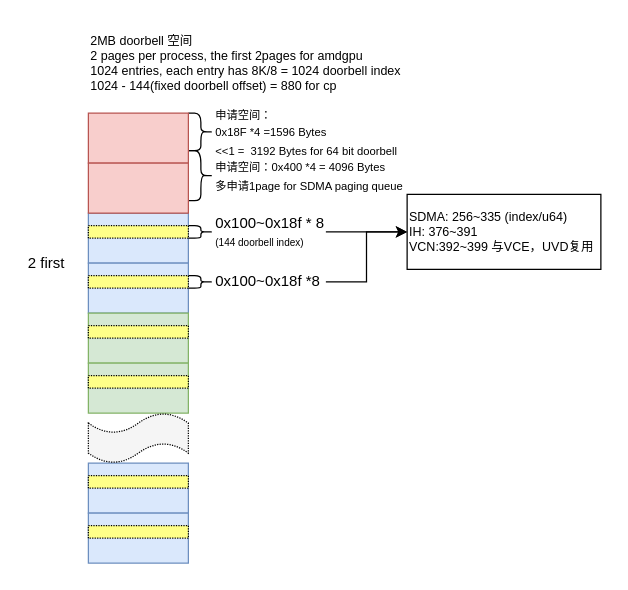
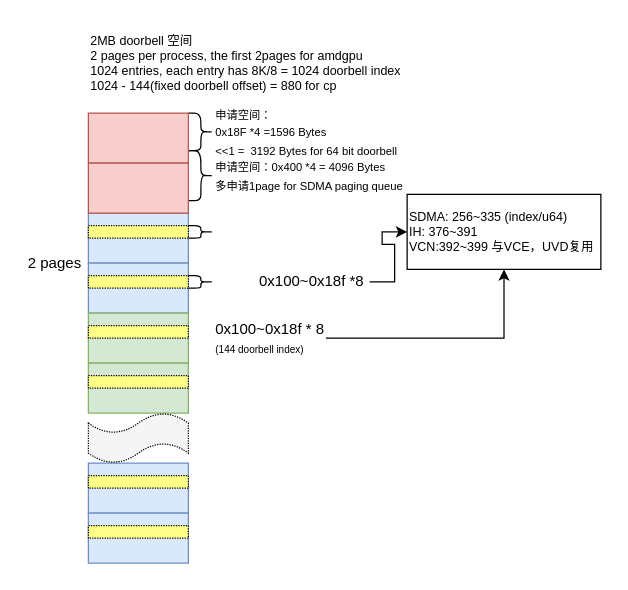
node "0x100~0x18f * 8 (144 doorbell index)": moved (269, 232) -> (269, 338)
node "2 first": label "2 first" -> "2 pages"
node "0x100~0x18f *8": moved (269, 282) -> (313, 282)
